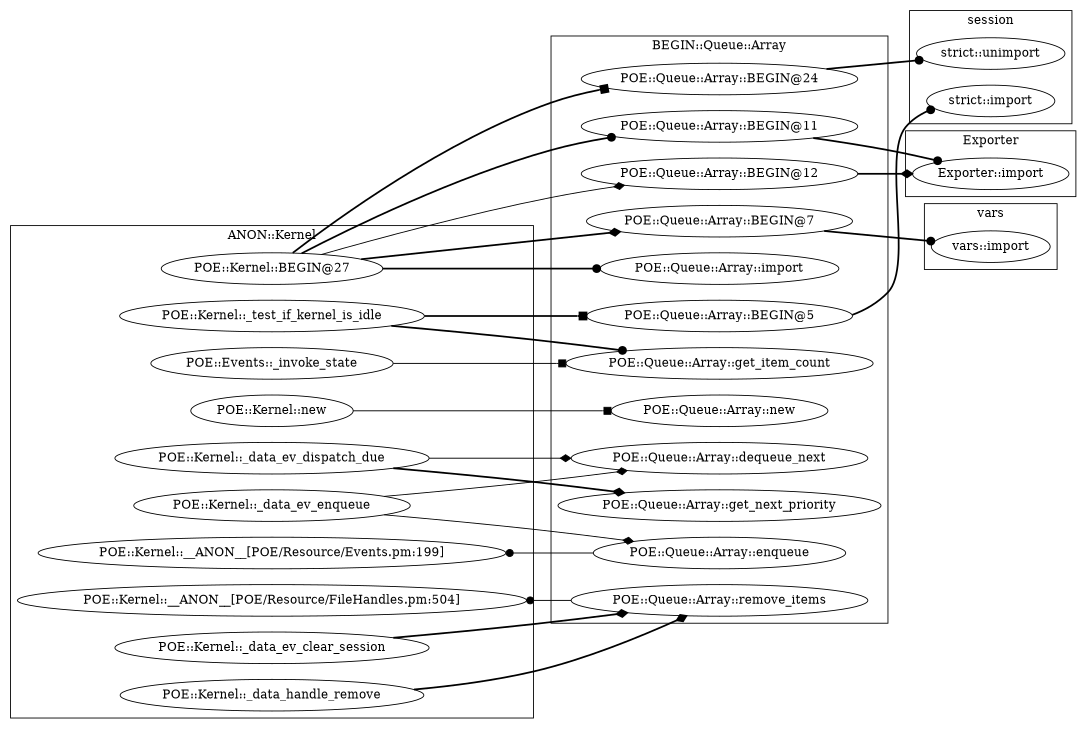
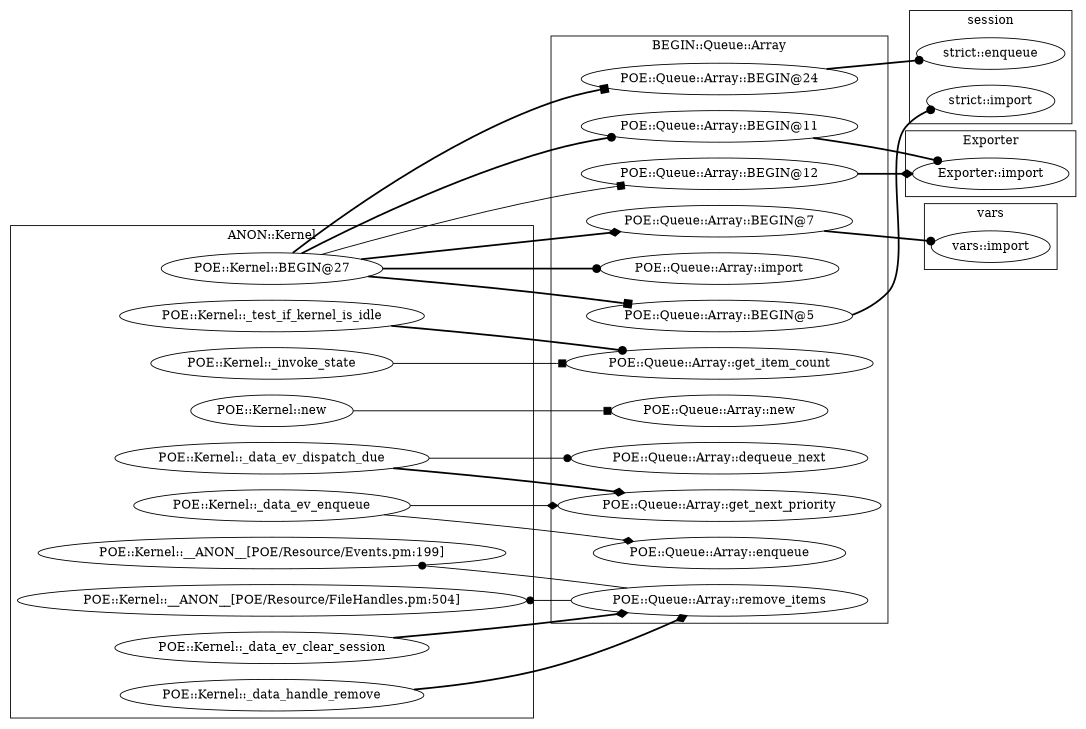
node "strict::unimport": label "strict::unimport" -> "strict::enqueue"
edge "POE::Kernel::BEGIN@27" -> "POE::Queue::Array::BEGIN@12": arrowhead diamond -> box
edge "POE::Kernel::_test_if_kernel_is_idle" -> "POE::Queue::Array::BEGIN@5": now "POE::Kernel::BEGIN@27" -> "POE::Queue::Array::BEGIN@5"
node "POE::Events::_invoke_state": label "POE::Events::_invoke_state" -> "POE::Kernel::_invoke_state"
edge "POE::Kernel::_data_ev_dispatch_due" -> "POE::Queue::Array::dequeue_next": arrowhead diamond -> dot
edge "POE::Kernel::_data_ev_enqueue" -> "POE::Queue::Array::dequeue_next": now "POE::Kernel::_data_ev_enqueue" -> "POE::Queue::Array::get_next_priority"
edge "POE::Queue::Array::enqueue" -> "POE::Kernel::__ANON__[POE/Resource/Events.pm:199]": now "POE::Queue::Array::remove_items" -> "POE::Kernel::__ANON__[POE/Resource/Events.pm:199]"
